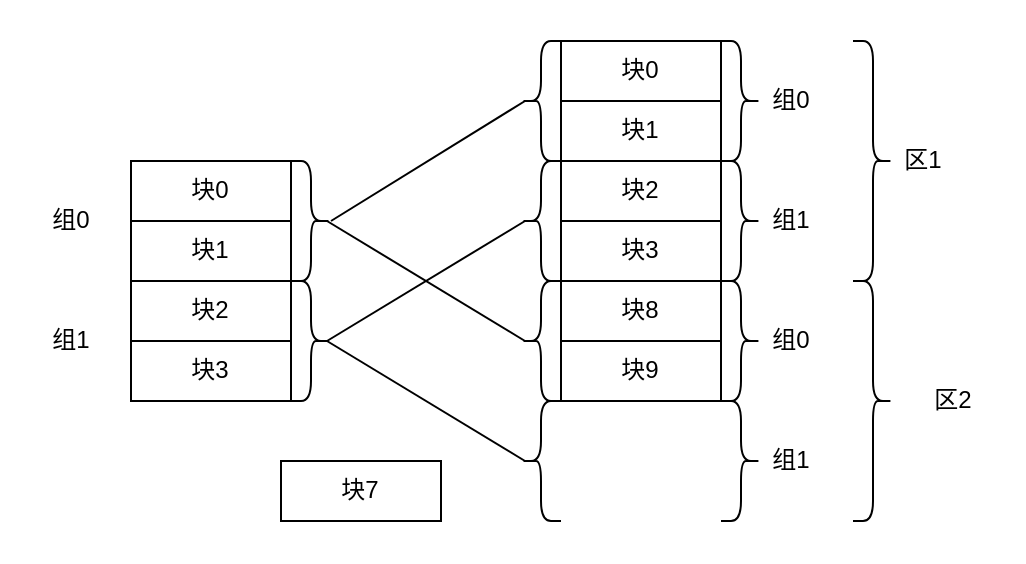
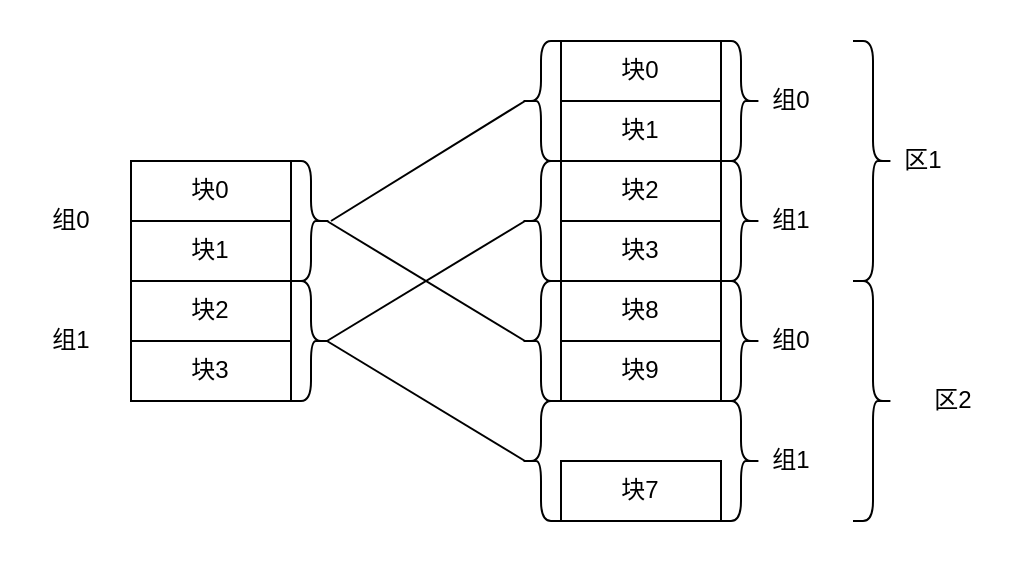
node "块7": moved (361, 491) -> (641, 491)
